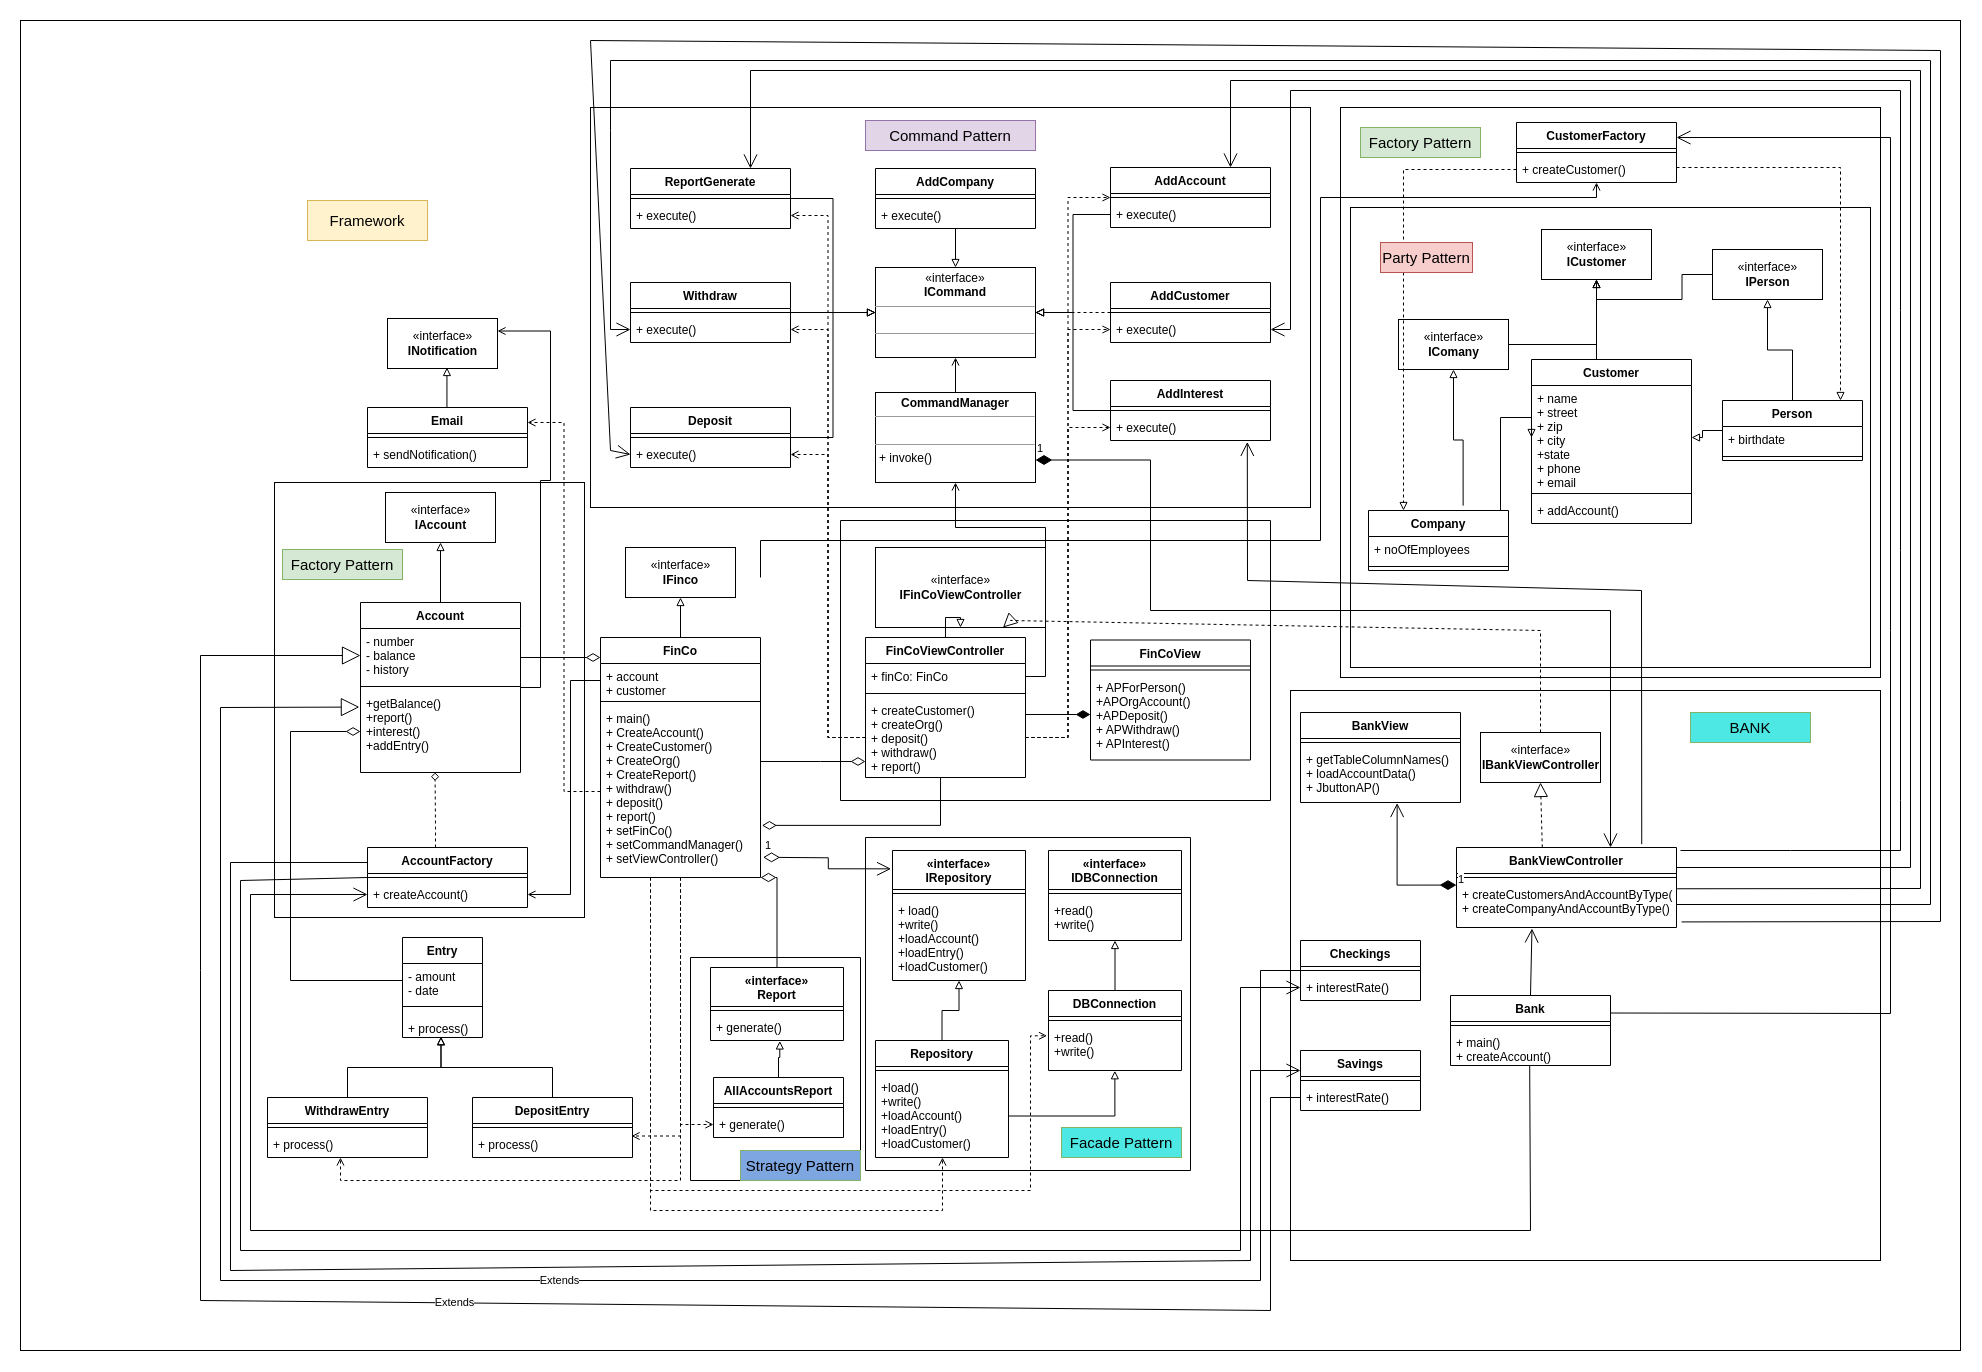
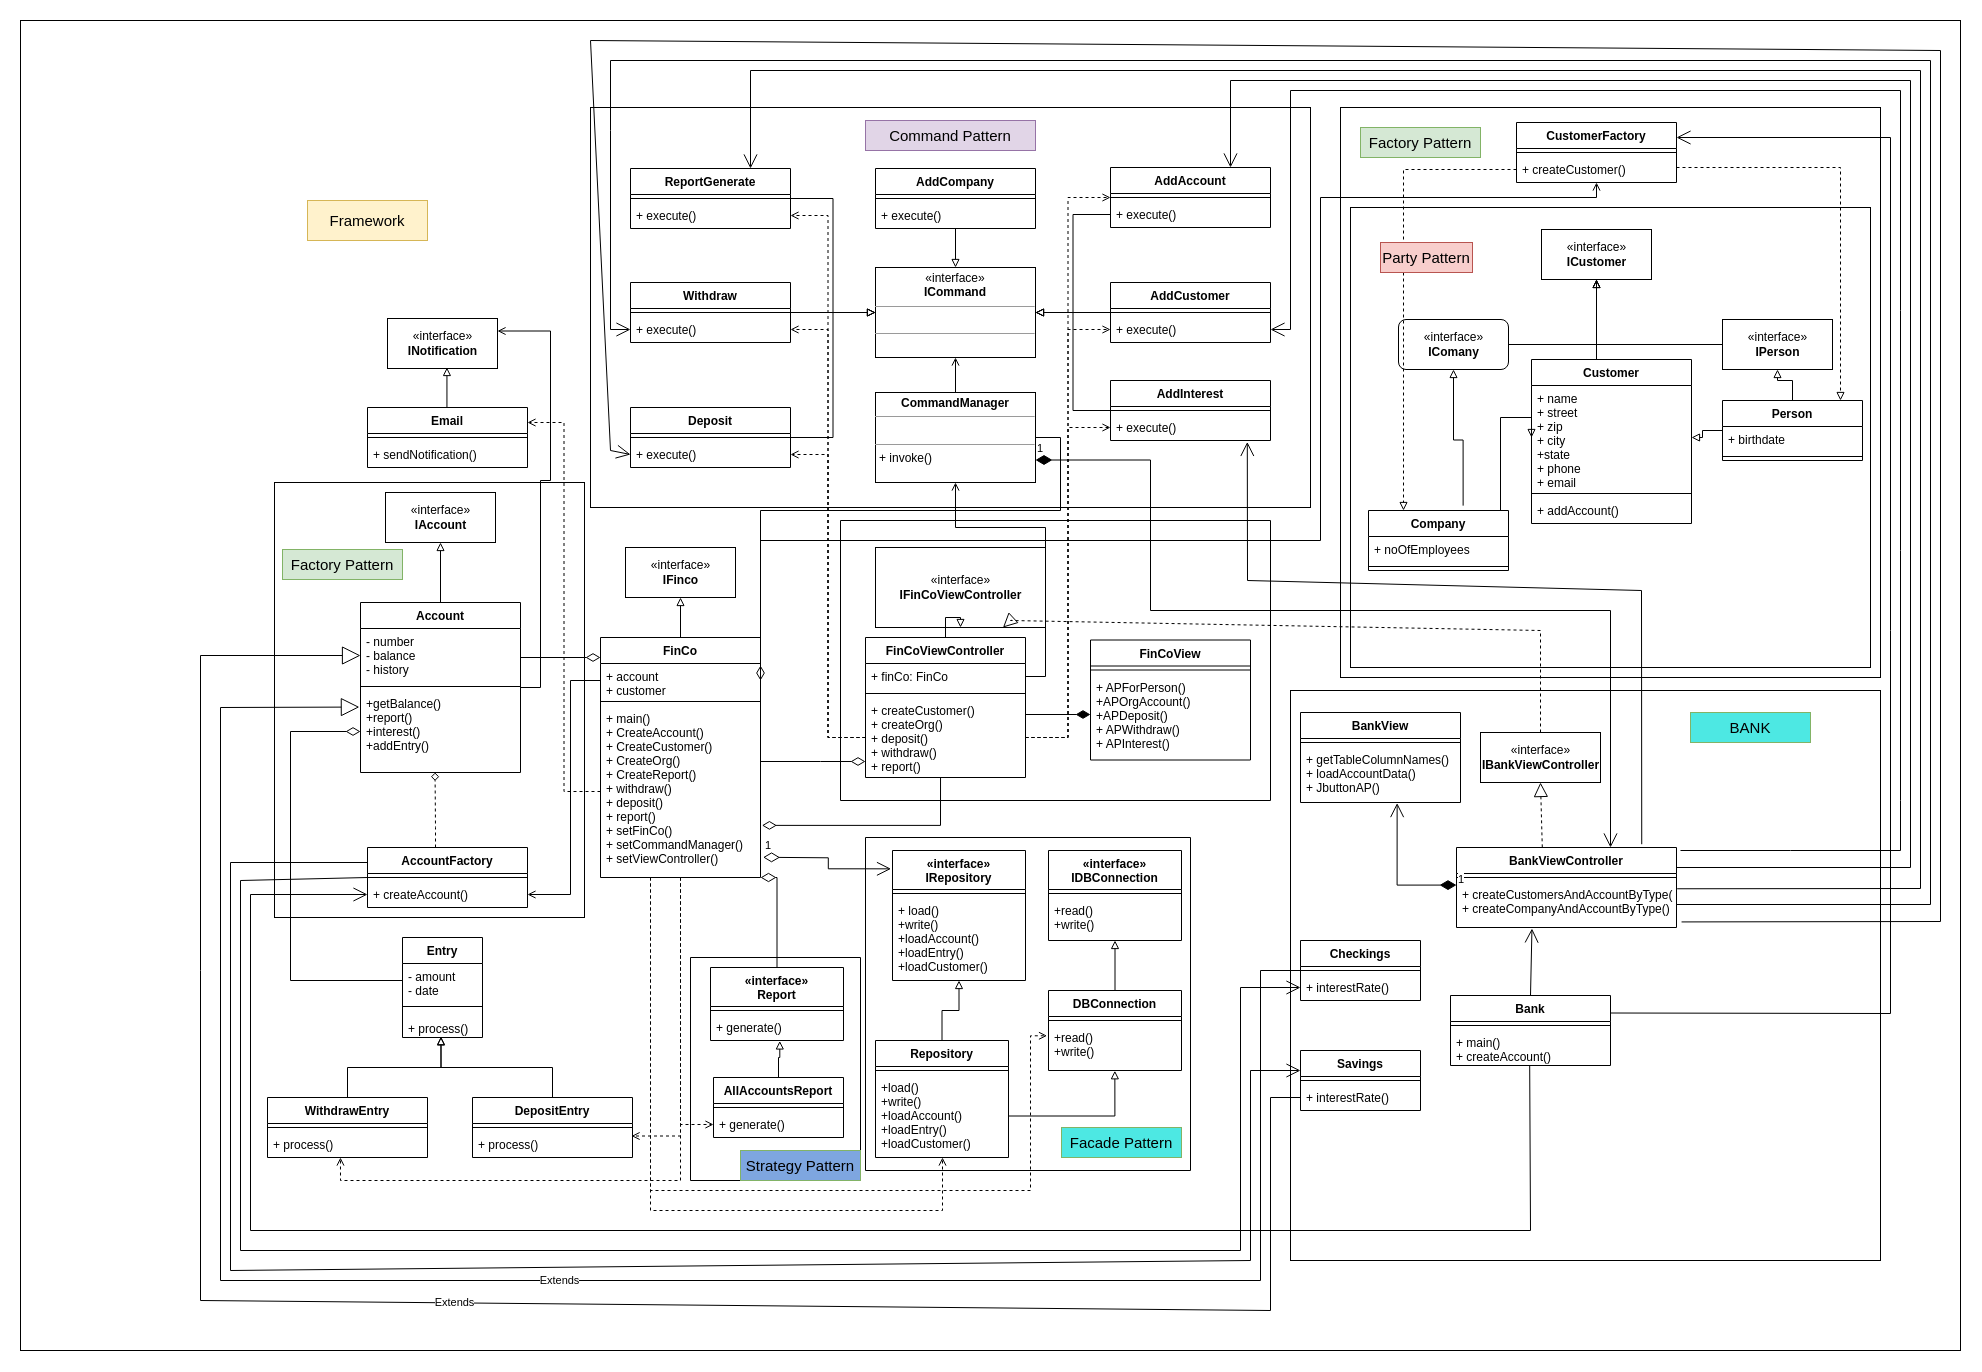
node "«interface» IPerson": moved (1768, 275) -> (1778, 345)
edge "AddCustomer" -> "«interface» ICommand": style dashed -> solid
node "«interface» IComany": shape rectangle -> rounded rectangle
edge "CommandManager + invoke()" -> "+ account + customer": added
